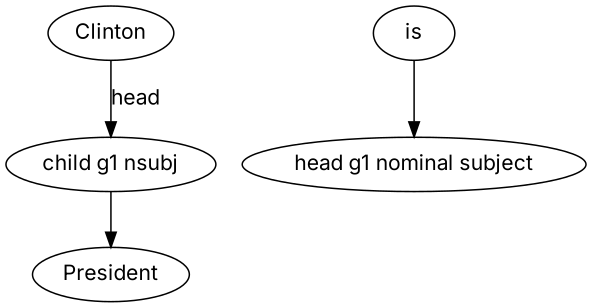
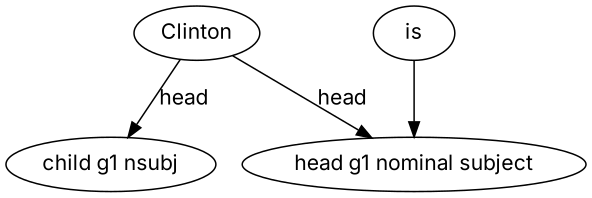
edge "Clinton" -> "head g1 nominal subject": added, label "head"
node "President": removed
